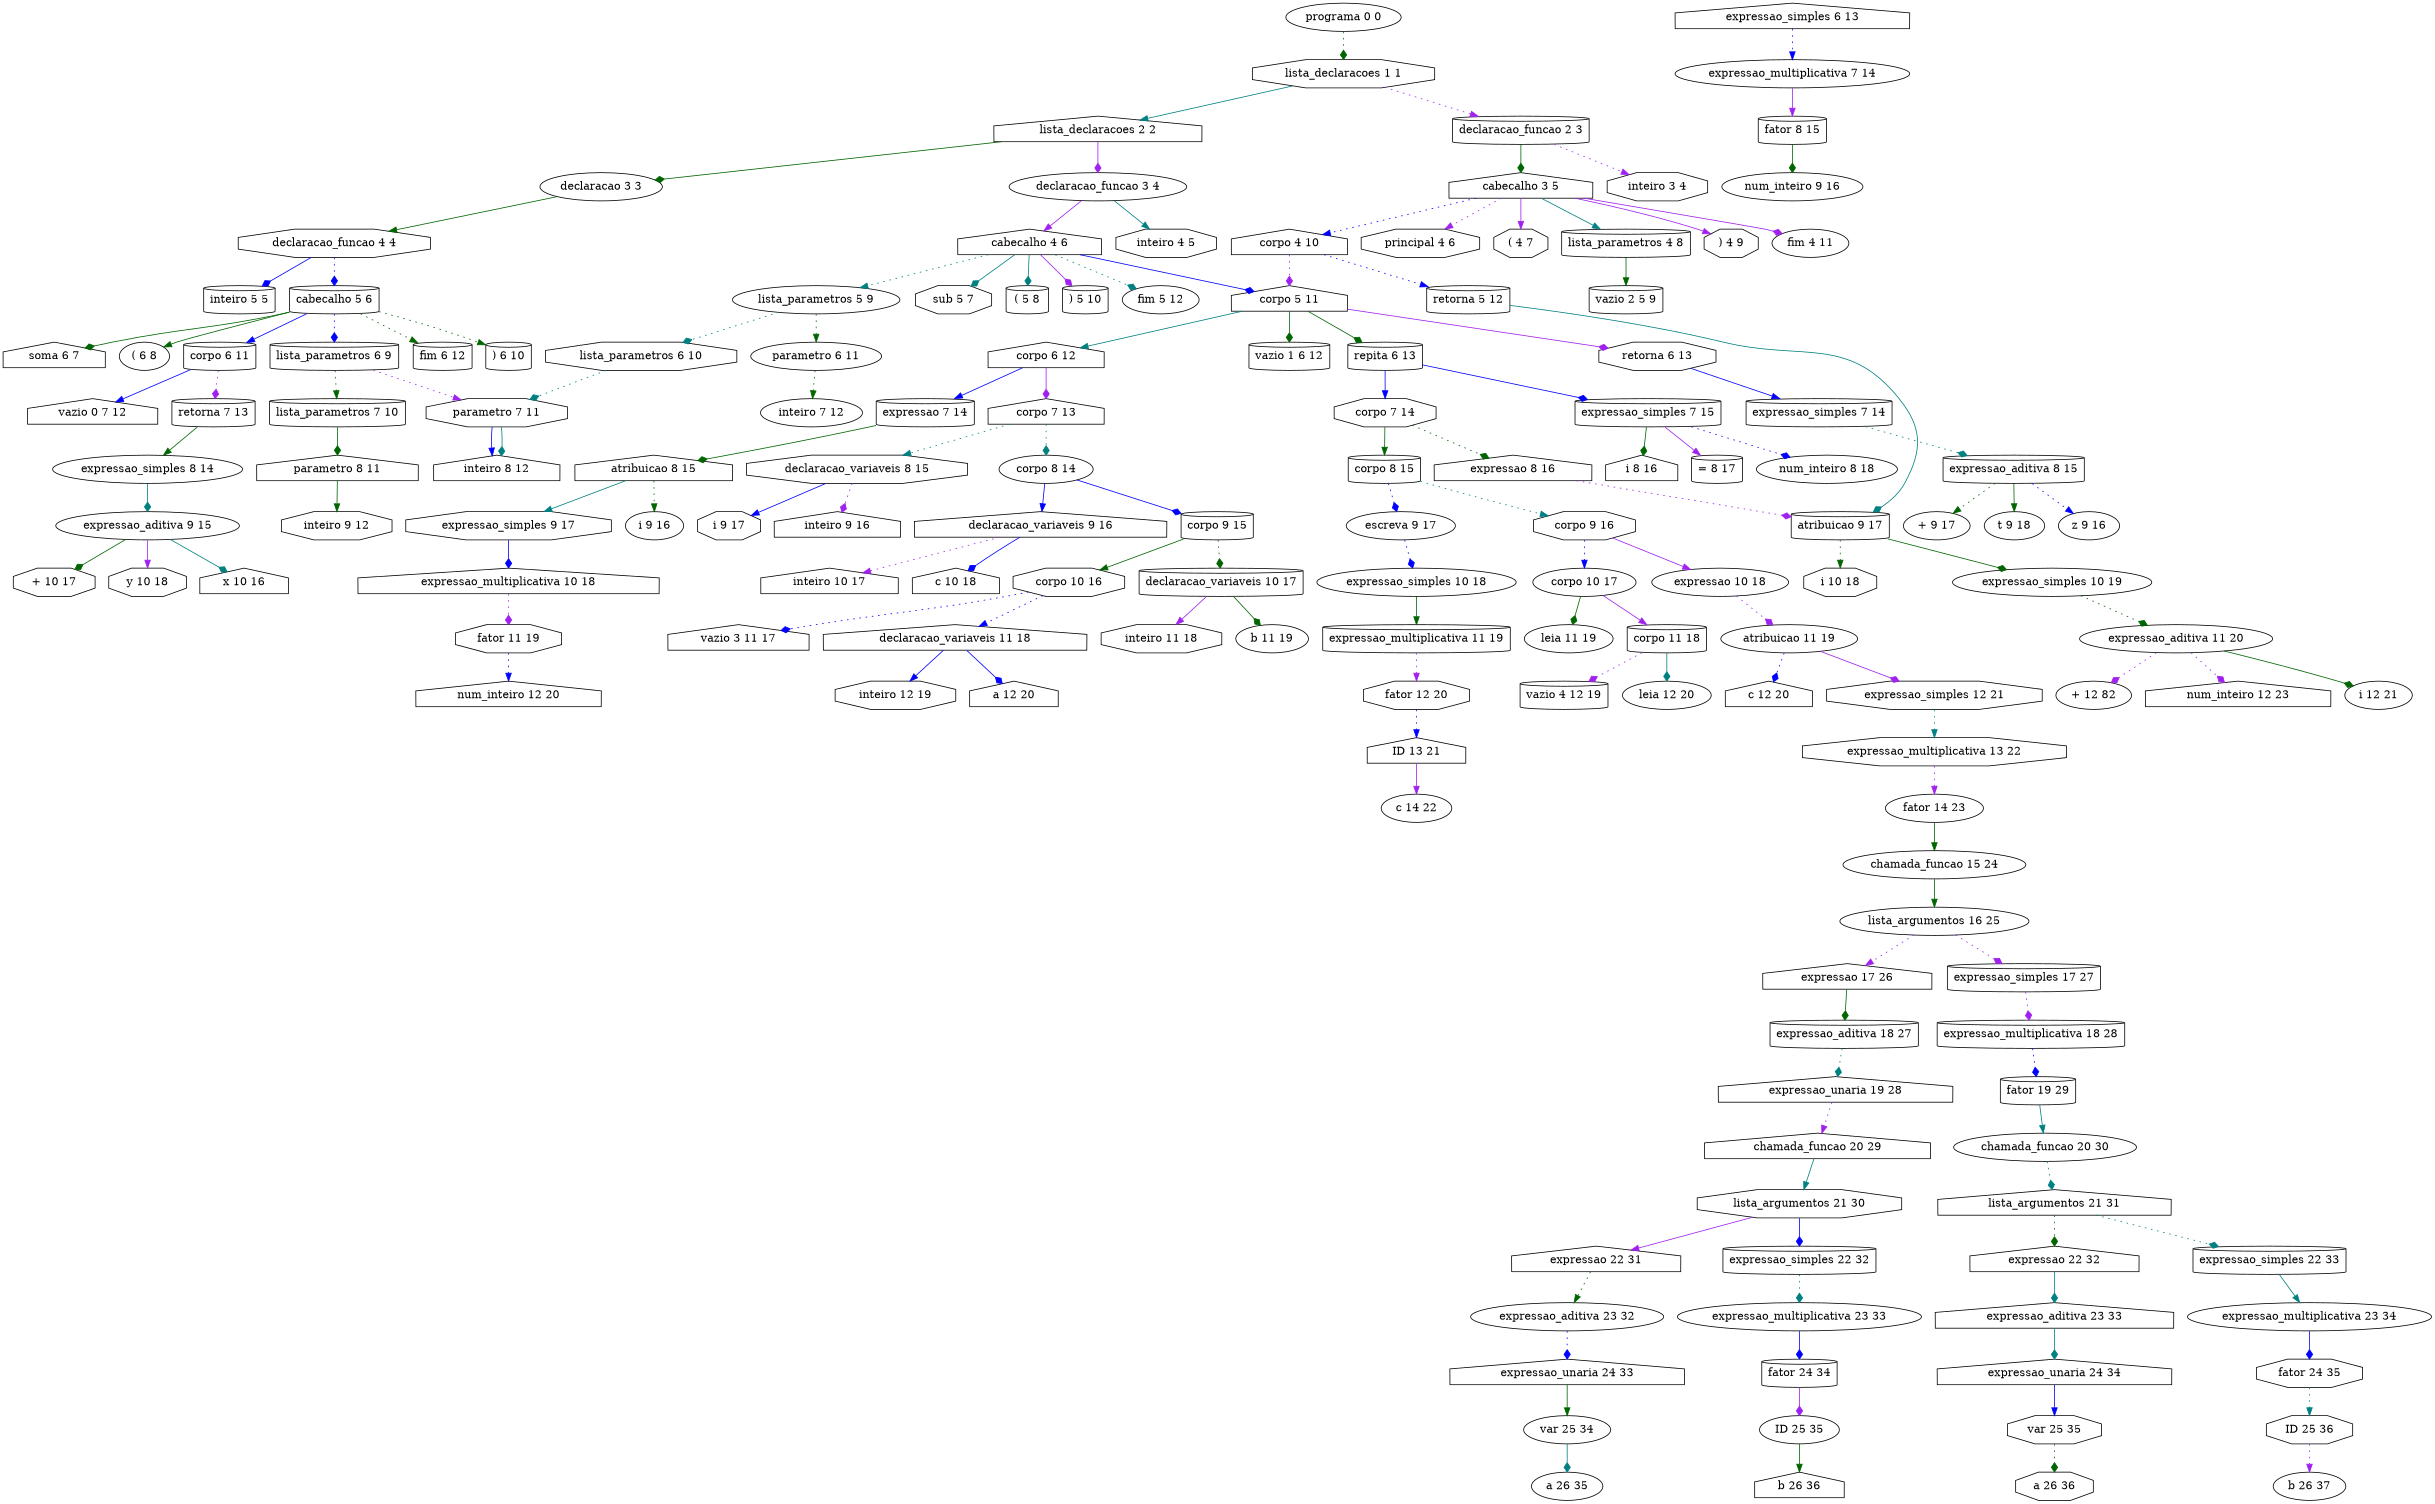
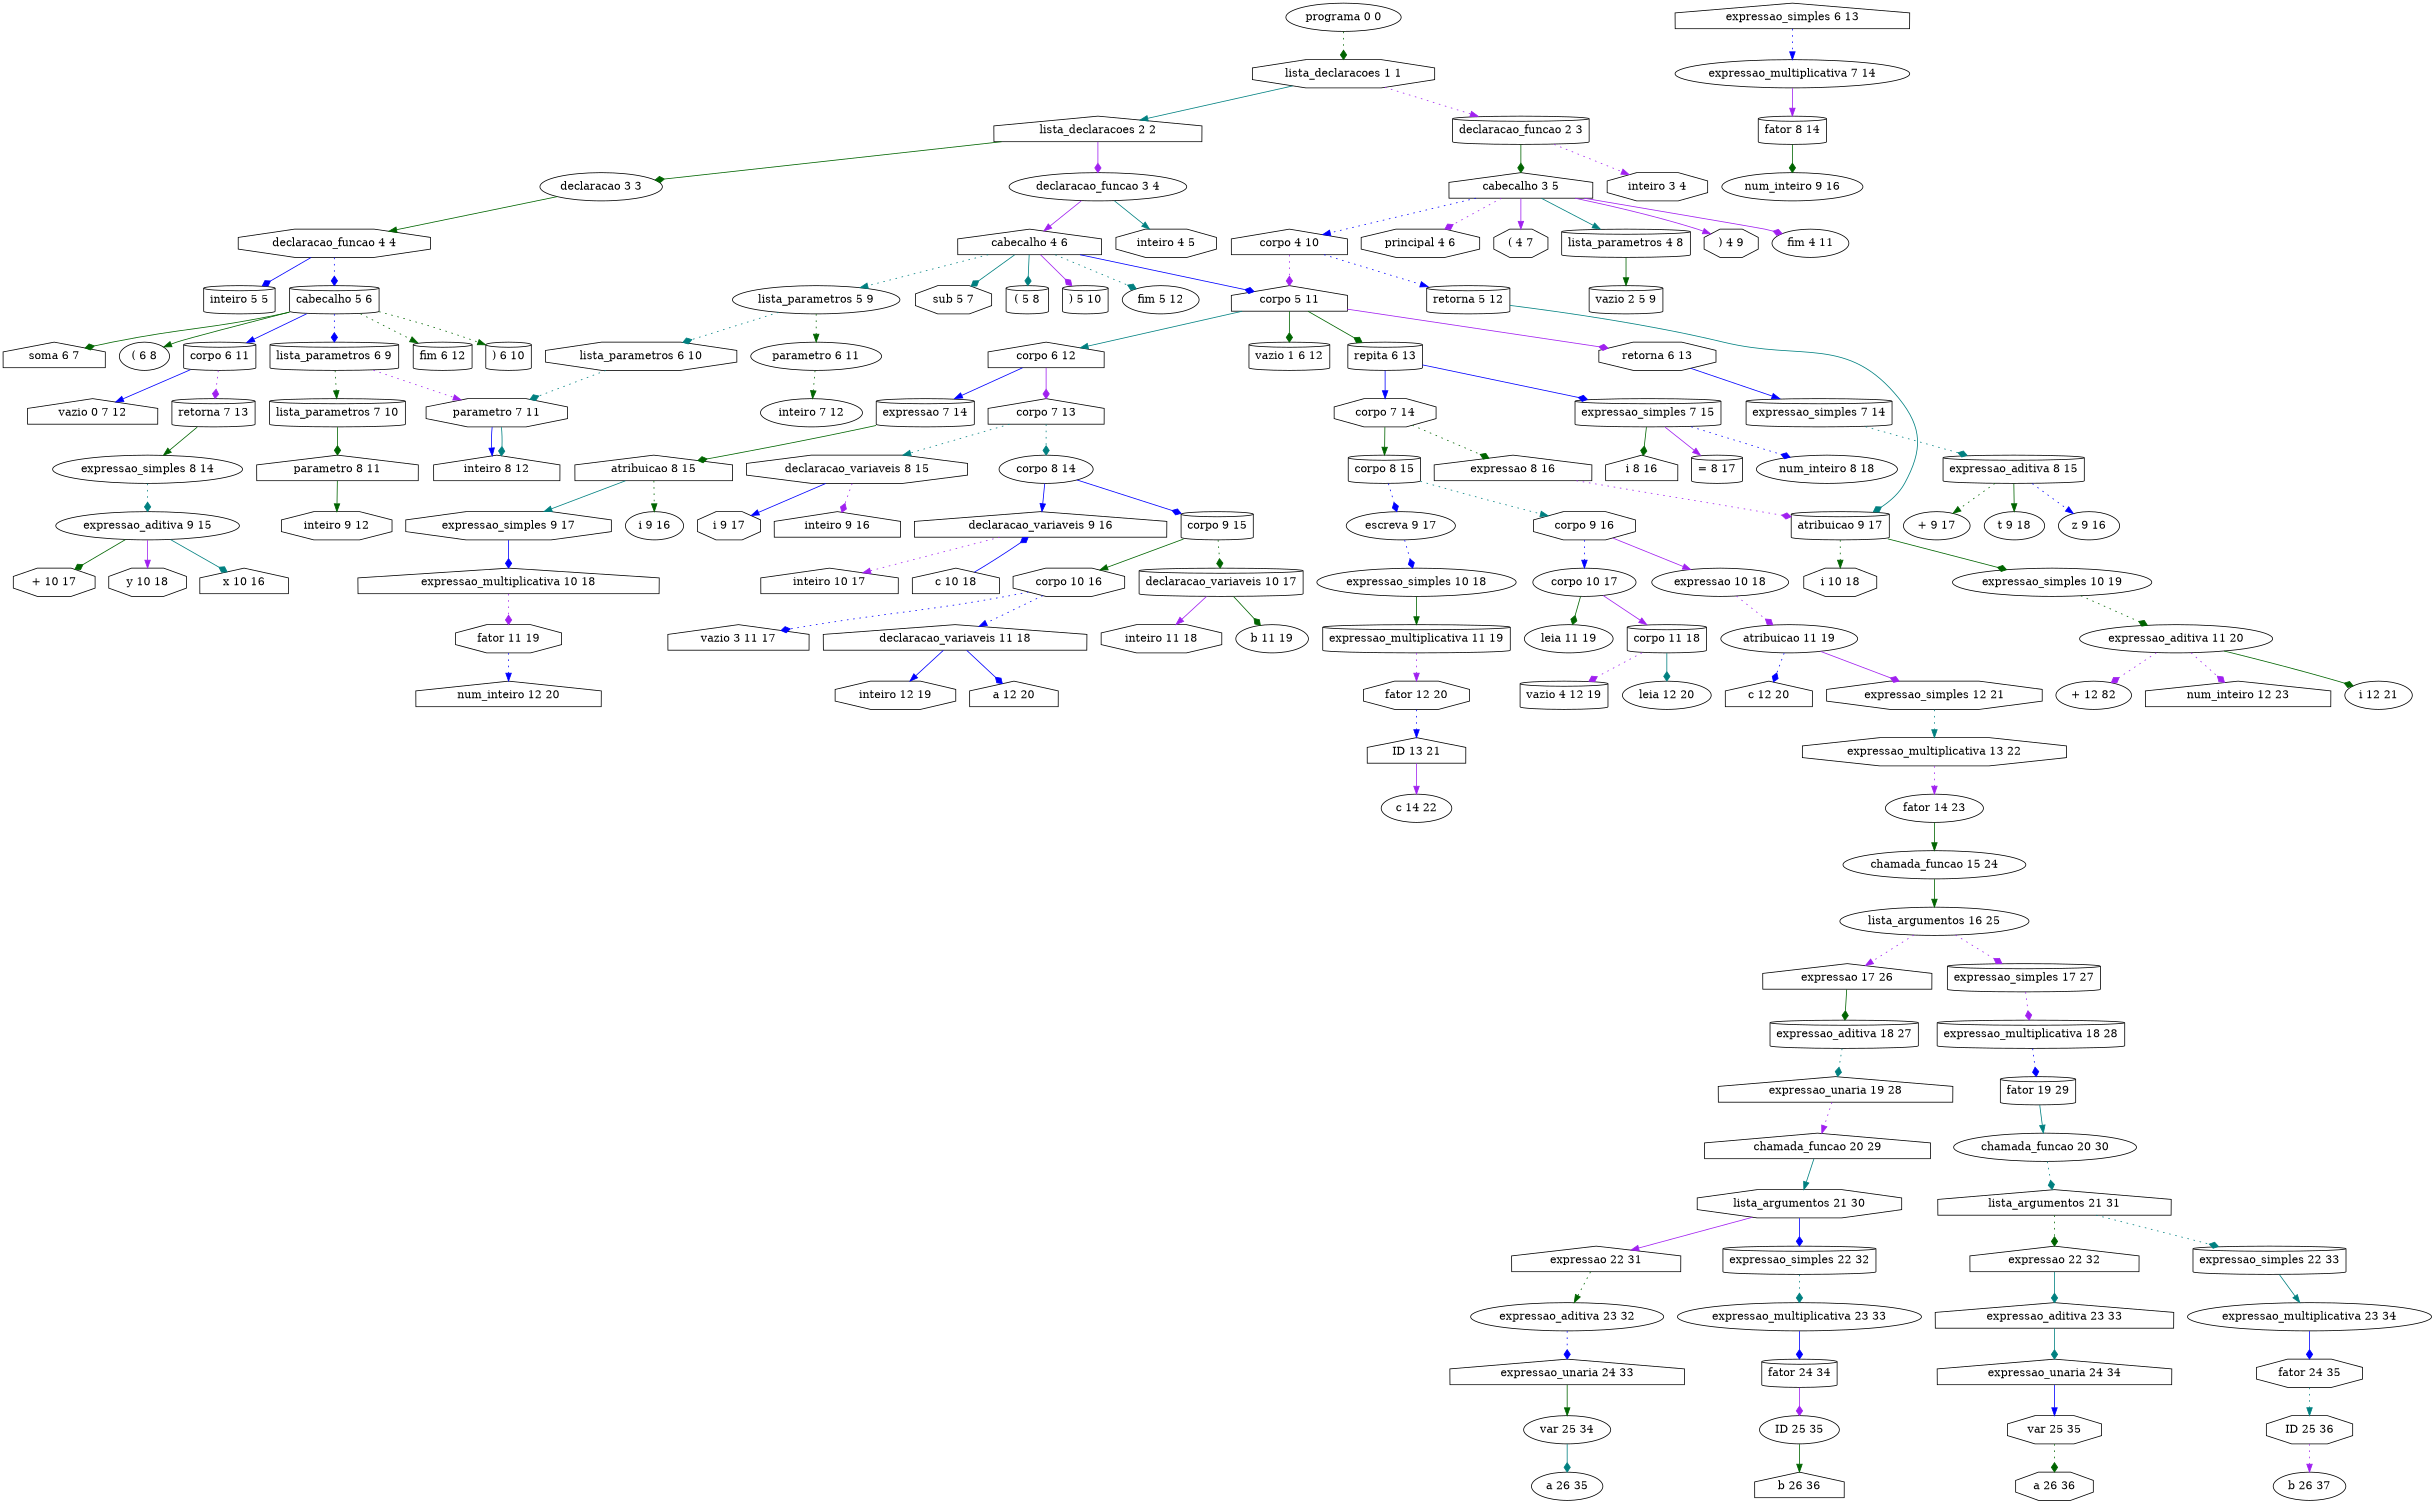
node "fator 8 15": label "fator 8 15" -> "fator 8 14"
edge "cabecalho 3 5" -> "principal 4 6": arrowhead normal -> diamond
edge "expressao_simples 8 14" -> "expressao_aditiva 9 15": style solid -> dotted
edge "declaracao_variaveis 9 16" -> "c 10 18": reversed
